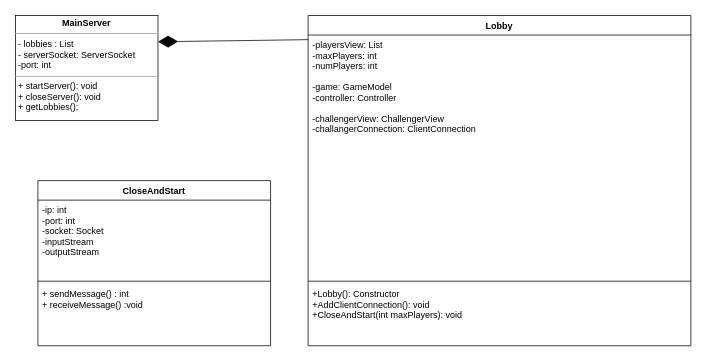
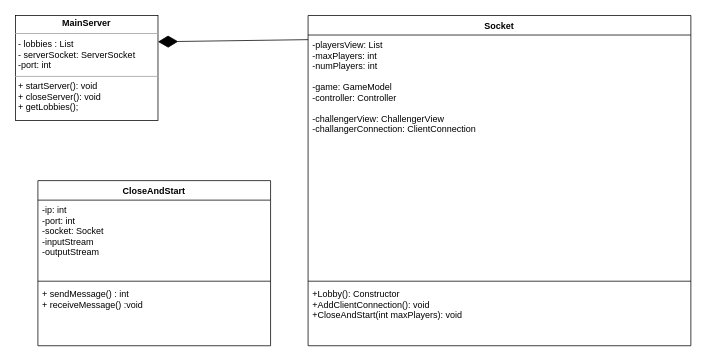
node "Lobby": label "Lobby" -> "Socket"
